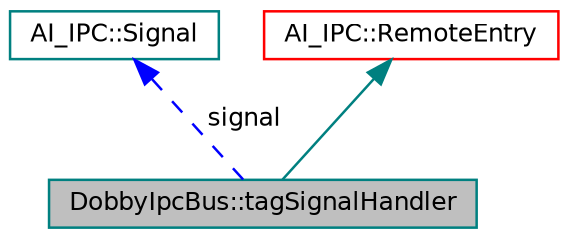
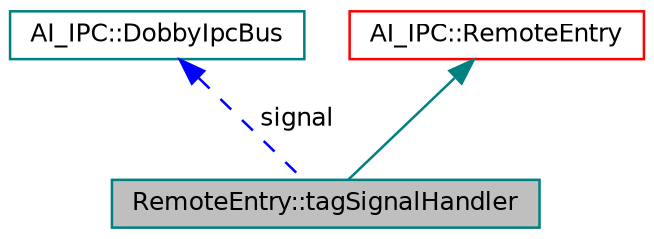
node "AI_IPC::Signal": label "AI_IPC::Signal" -> "AI_IPC::DobbyIpcBus"
node "DobbyIpcBus::tagSignalHandler": label "DobbyIpcBus::tagSignalHandler" -> "RemoteEntry::tagSignalHandler"
